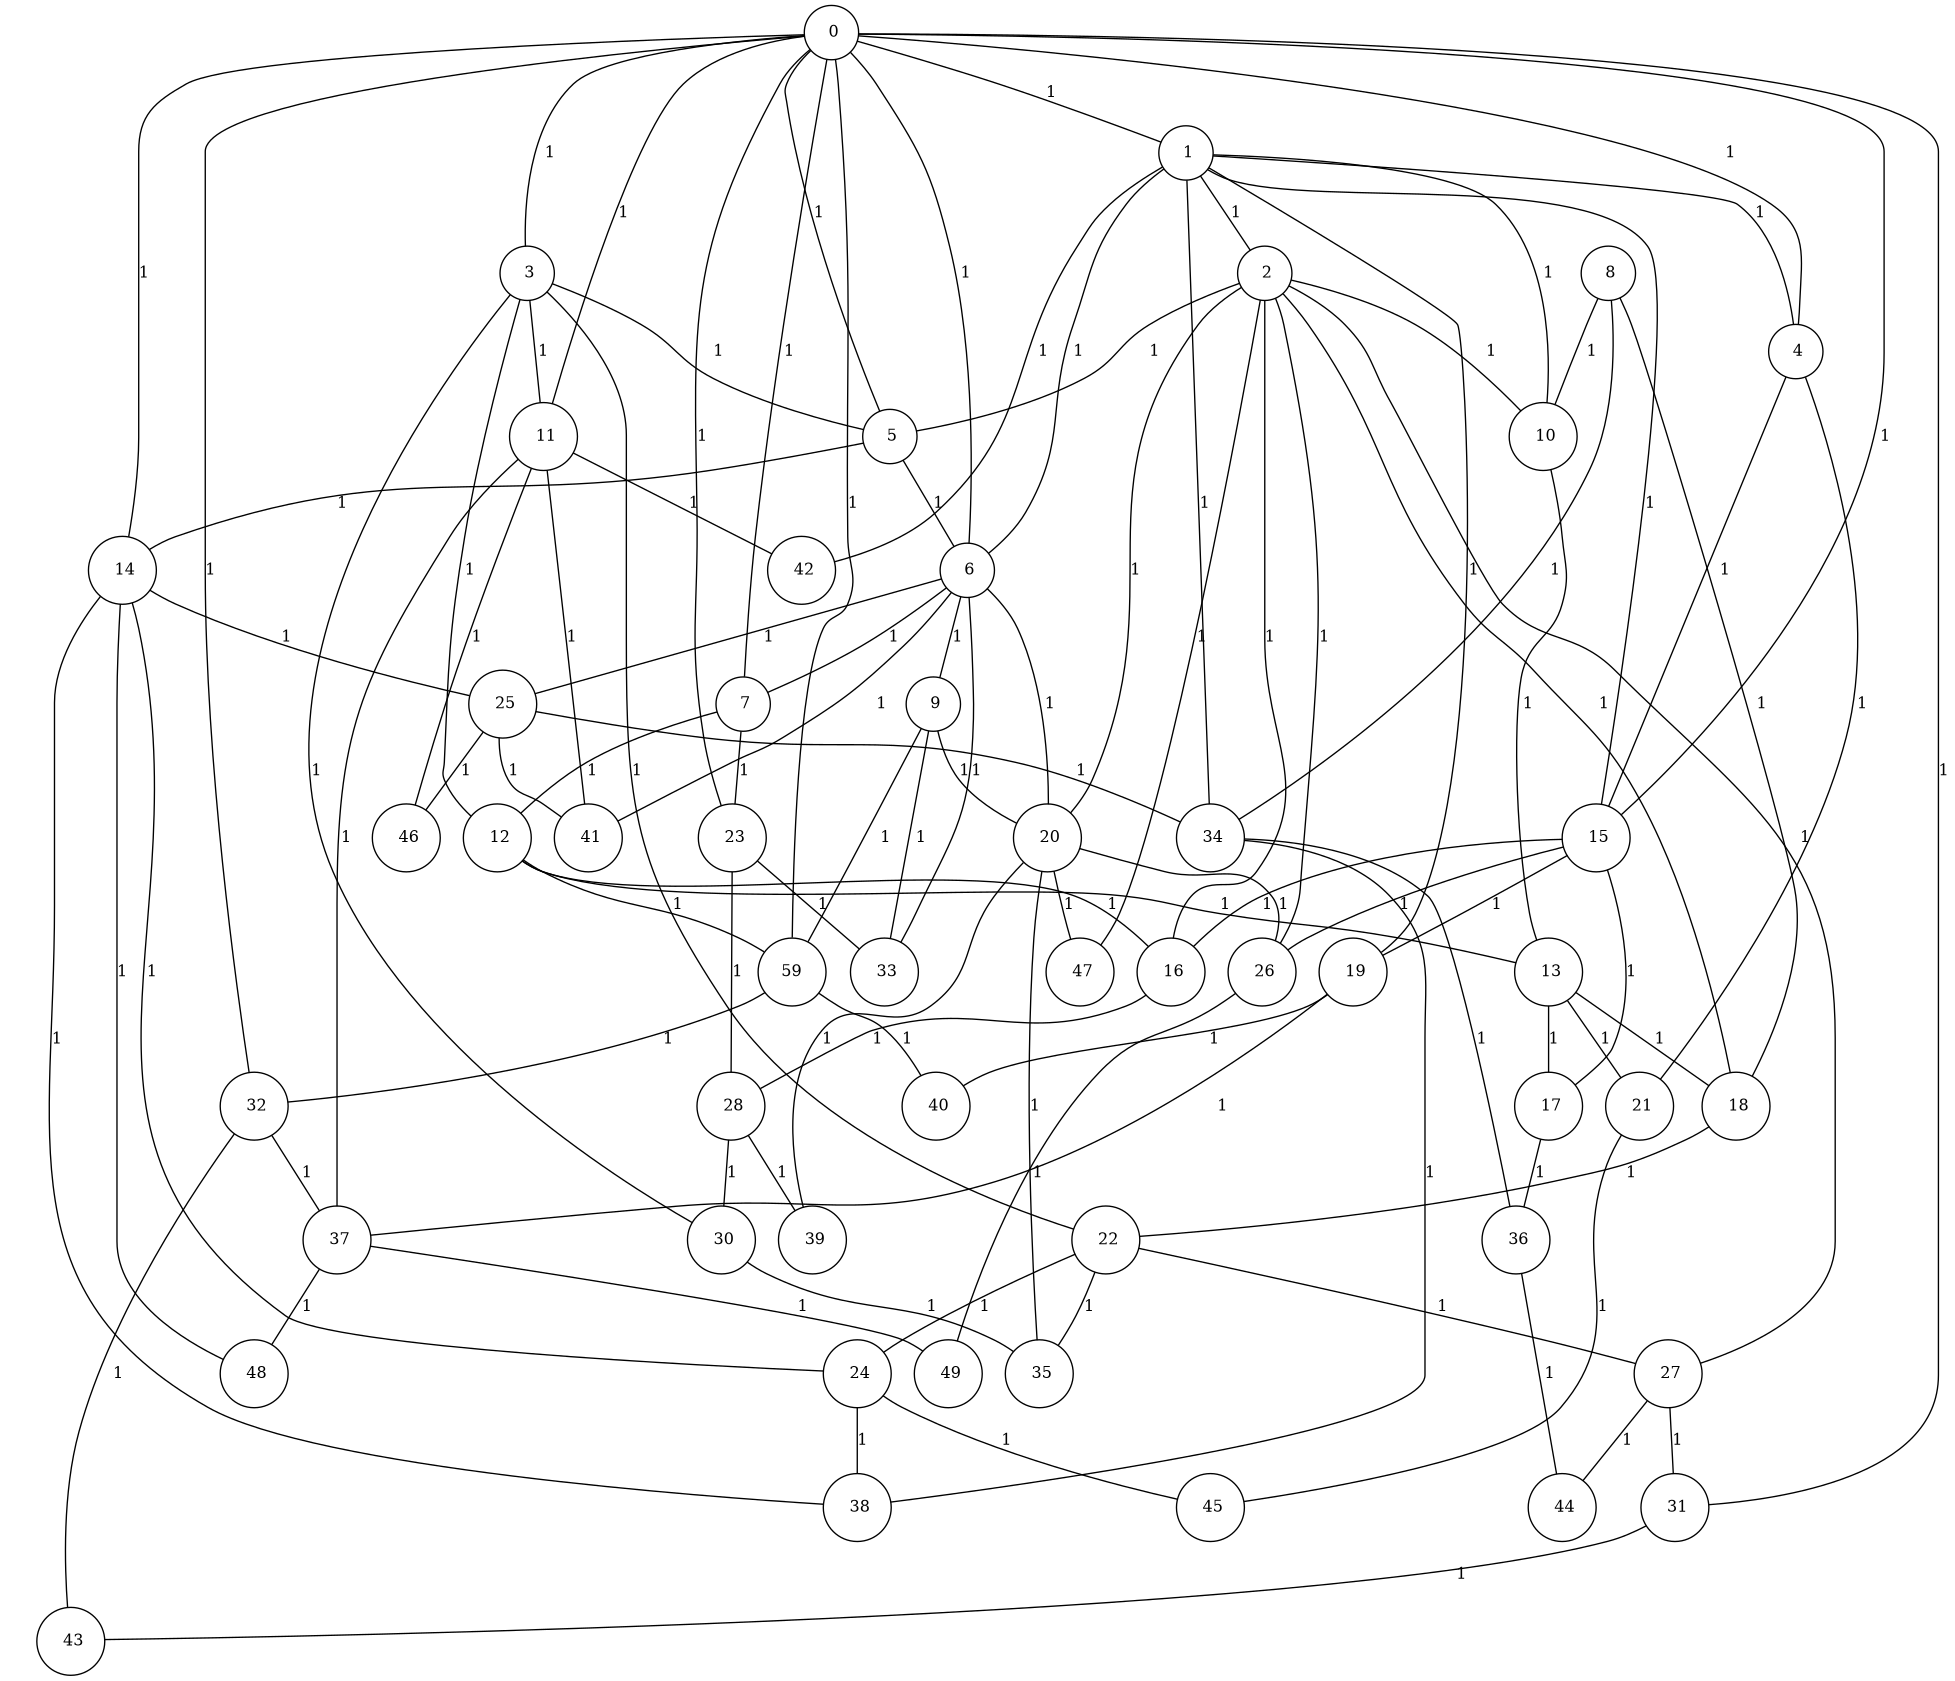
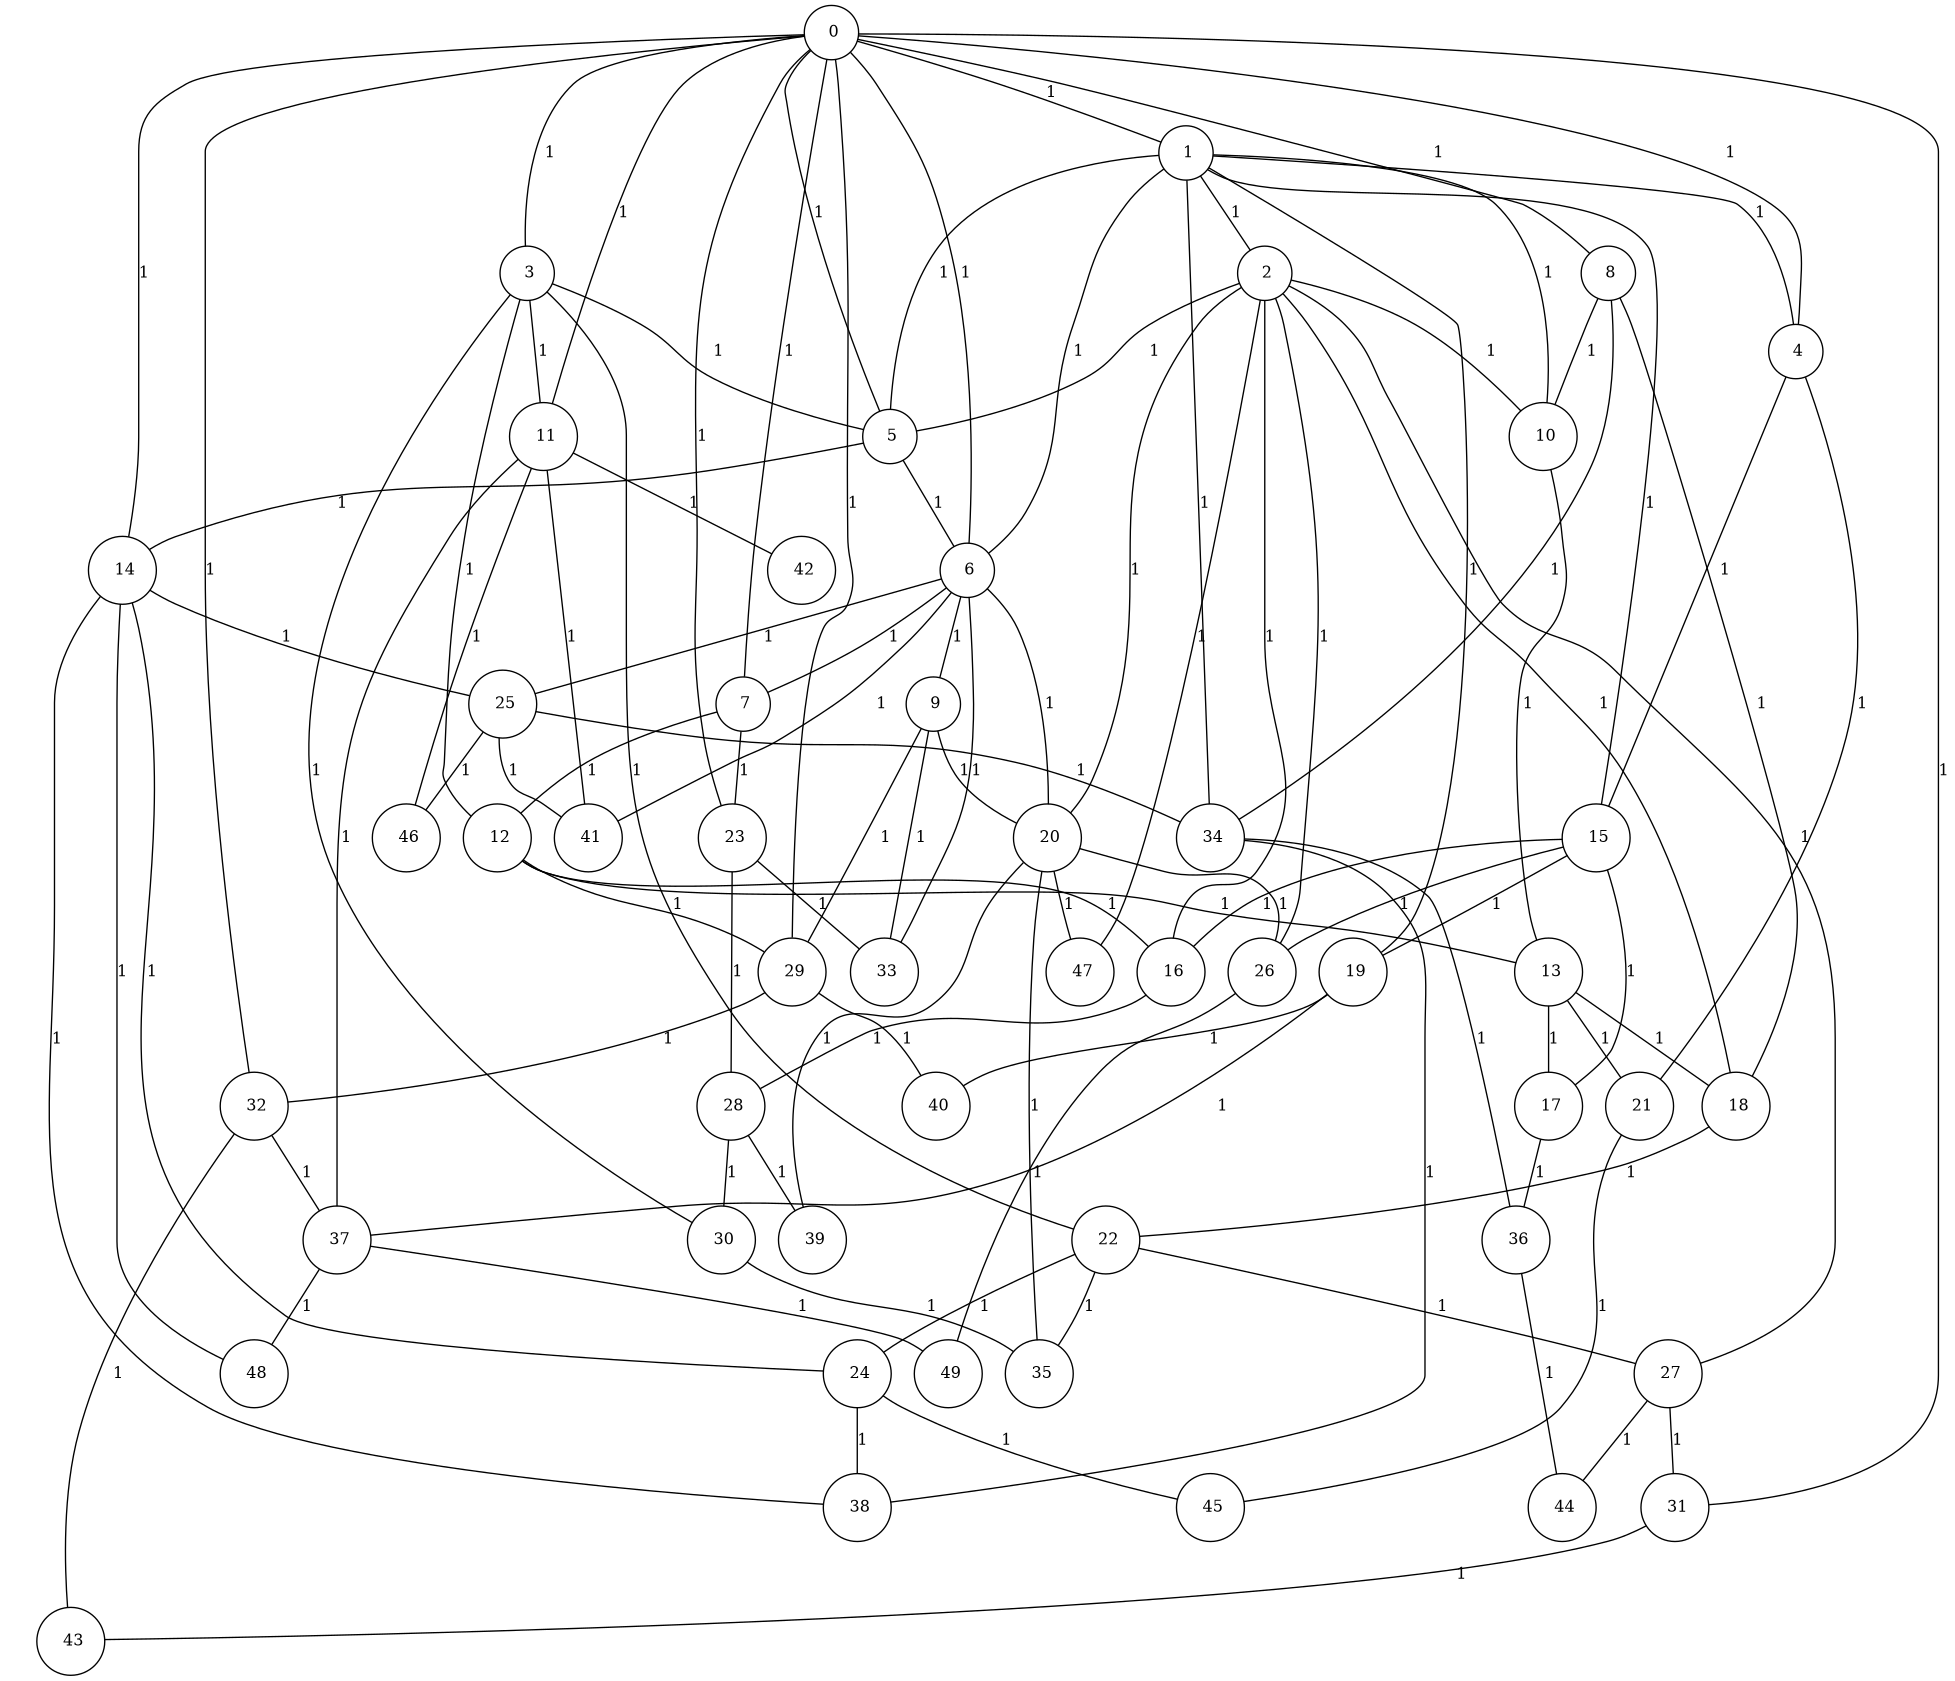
edge "0" -- "15": now "0" -- "8"
edge "1" -- "42": now "1" -- "5"
node "59": label "59" -> "29"
